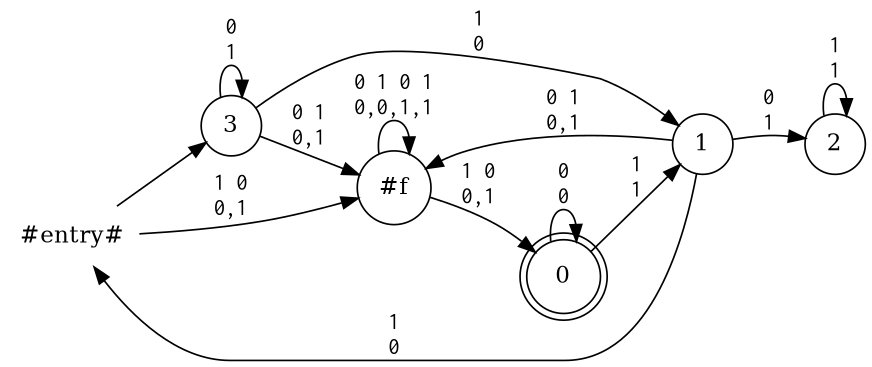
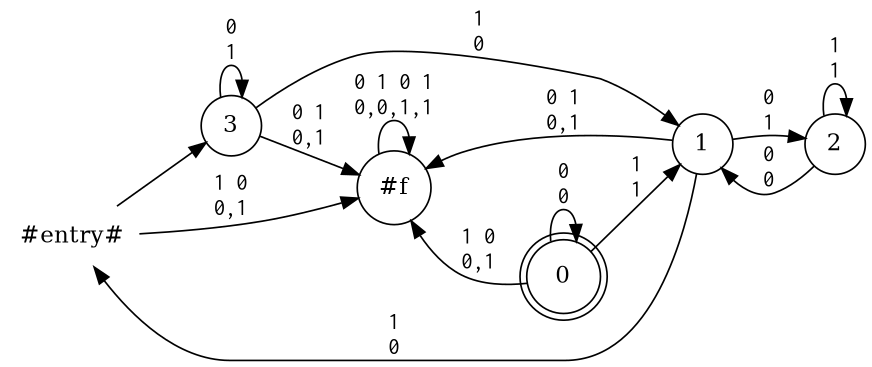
edge "2" -> "1": added, label "0 0"
edge "#f" -> "0": reversed
